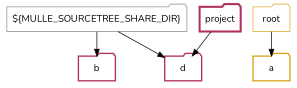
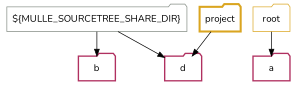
node "project": color maroon -> goldenrod
node "a": color goldenrod -> maroon
